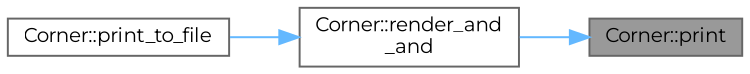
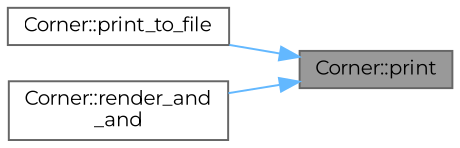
edge "Corner::print_to_file" -> "Corner::render_and _and": now "Corner::print_to_file" -> "Corner::print"
